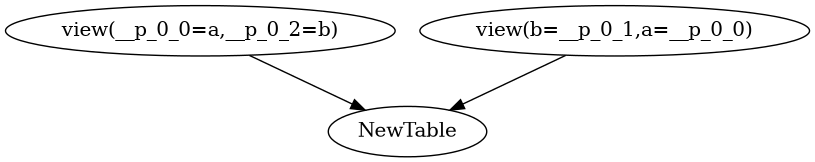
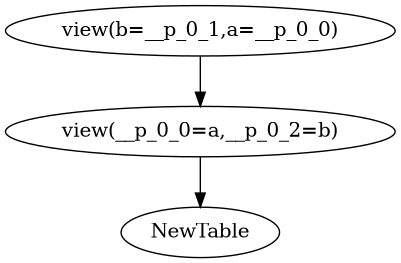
edge "view(b=__p_0_1,a=__p_0_0)" -> "NewTable": now "view(b=__p_0_1,a=__p_0_0)" -> "view(__p_0_0=a,__p_0_2=b)"
